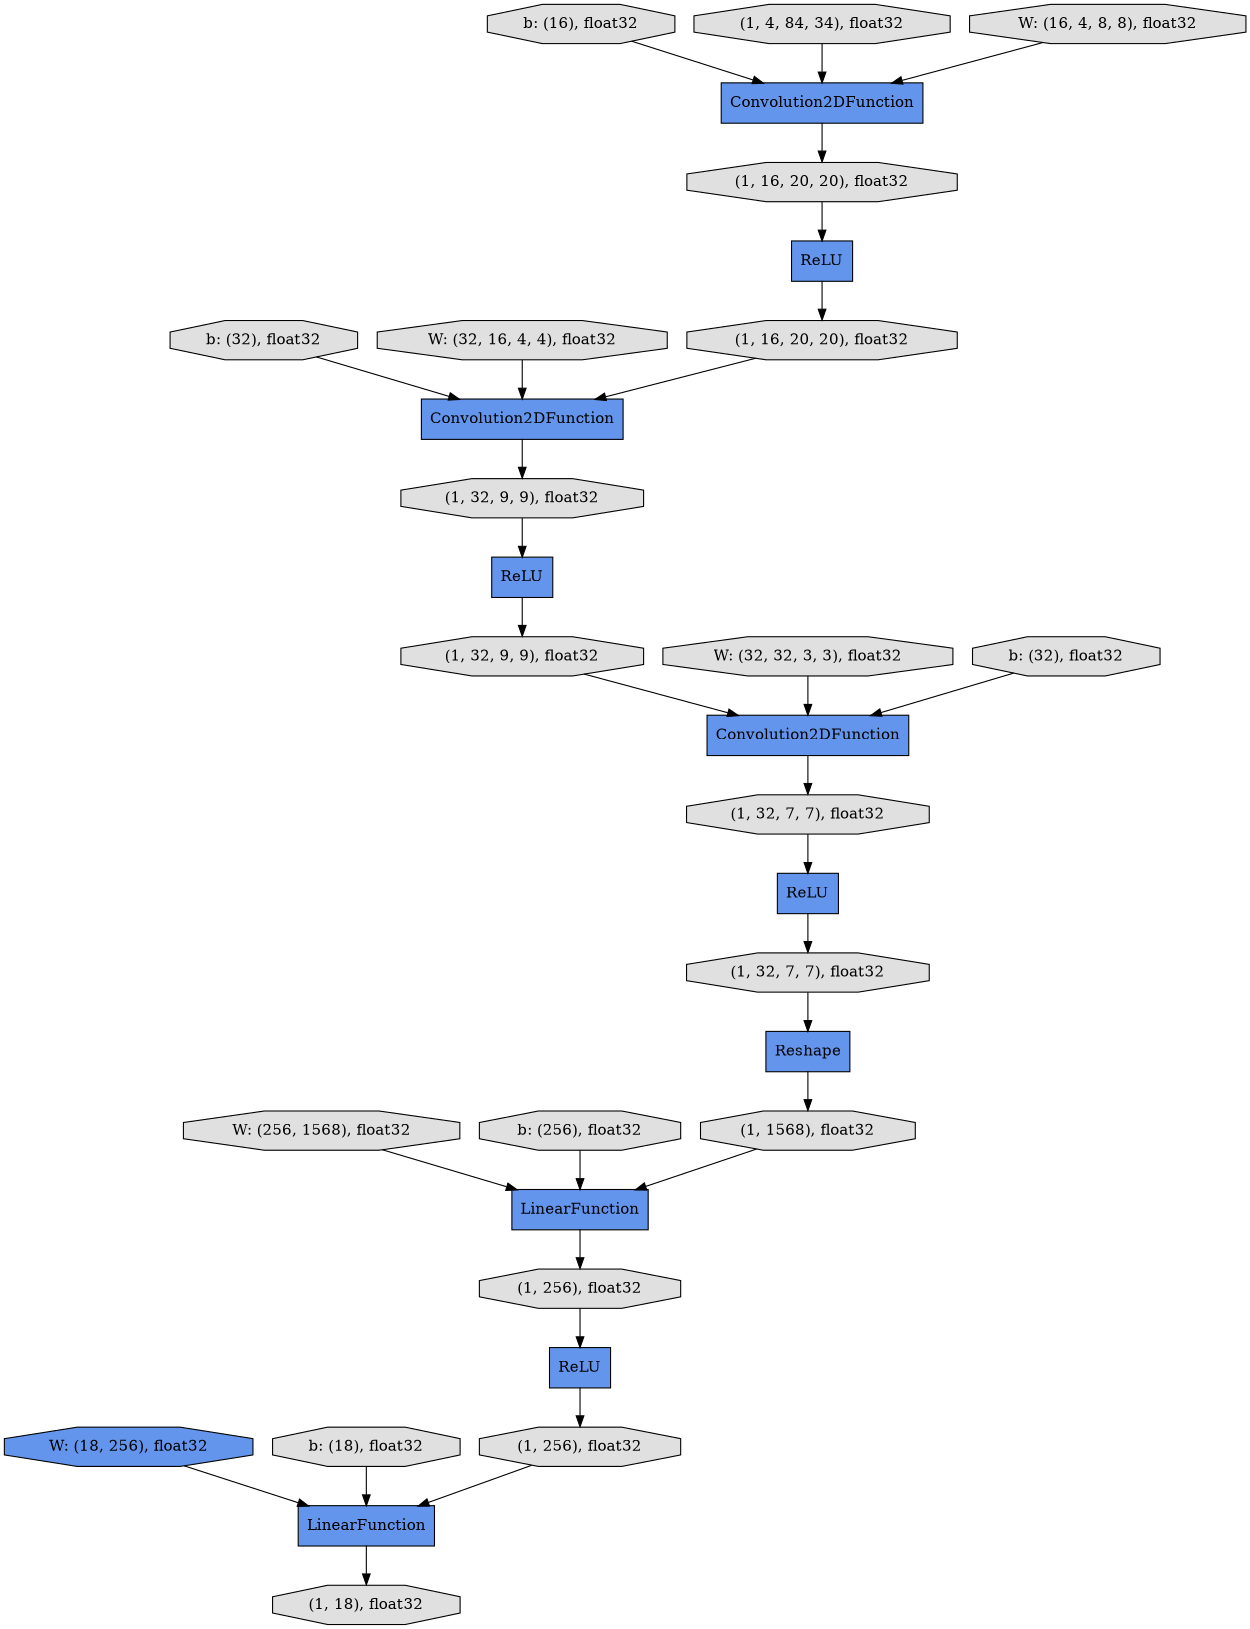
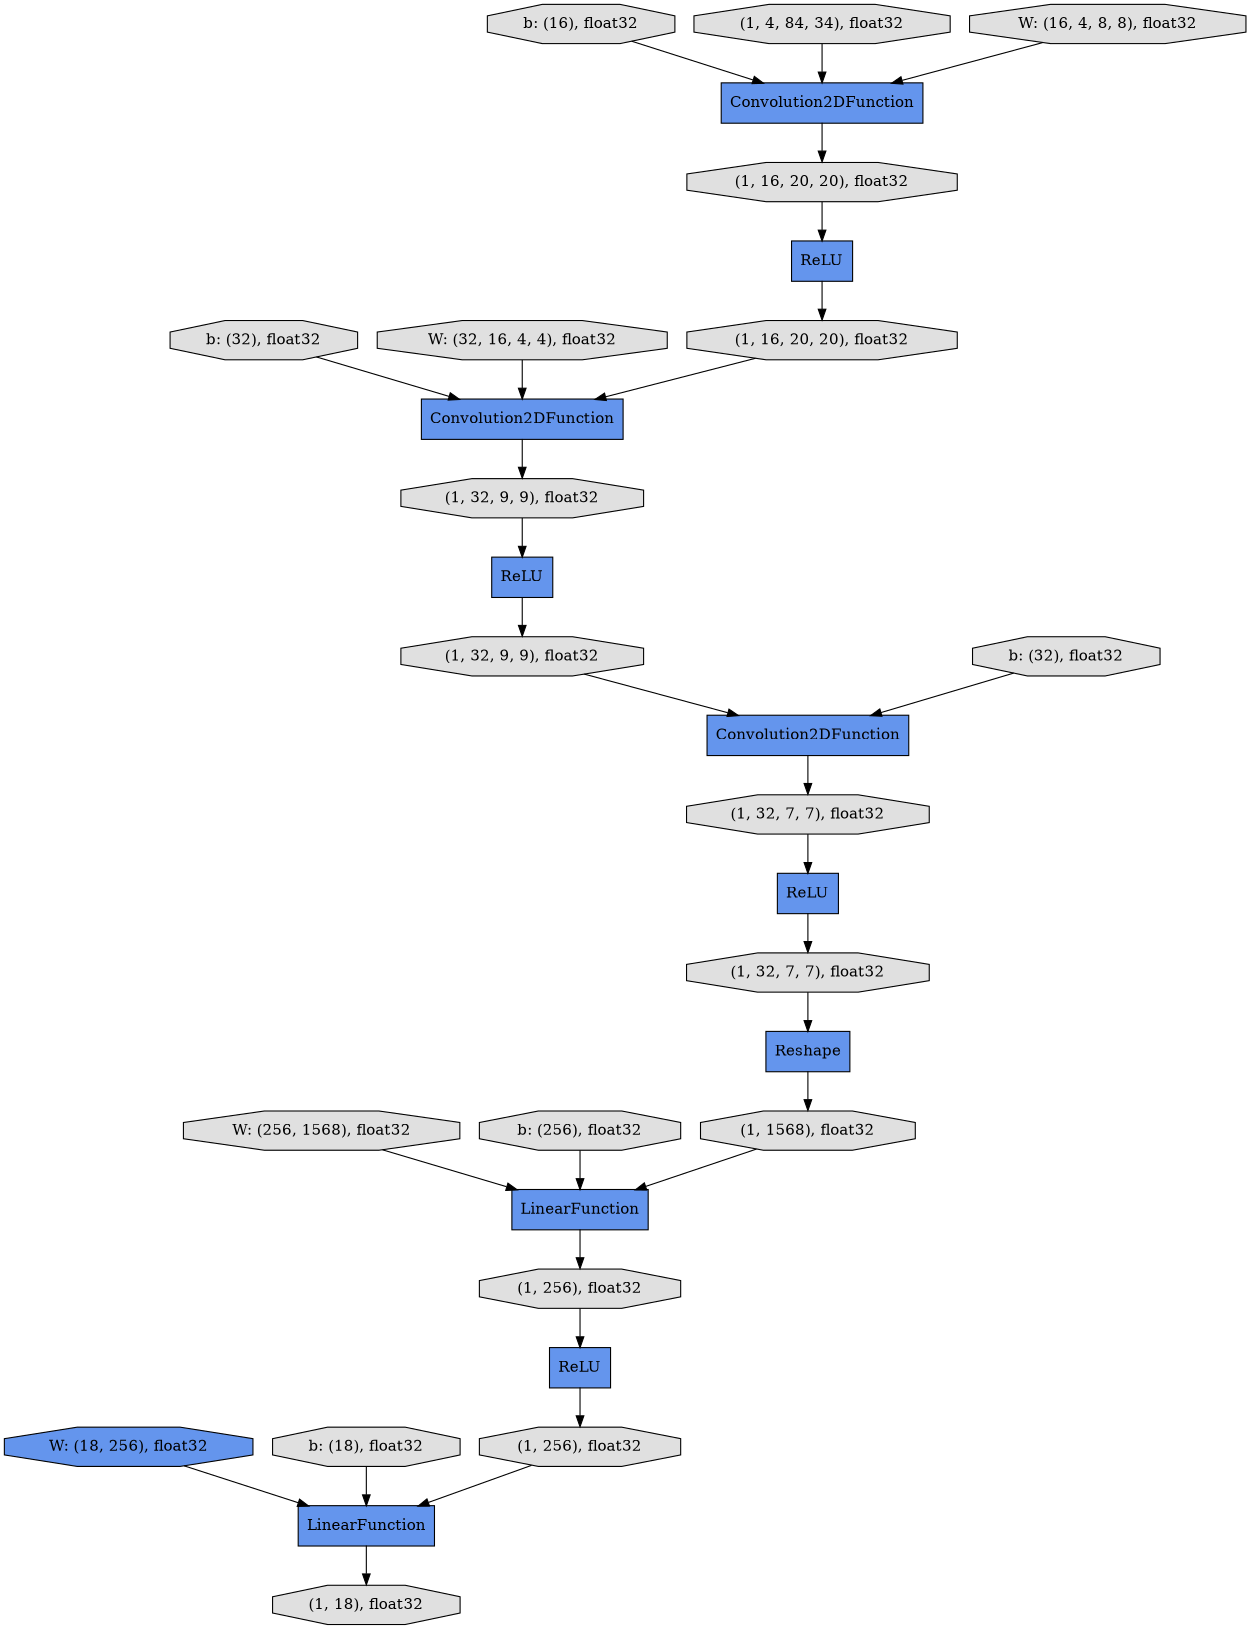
node "W: (32, 32, 3, 3), float32": removed
